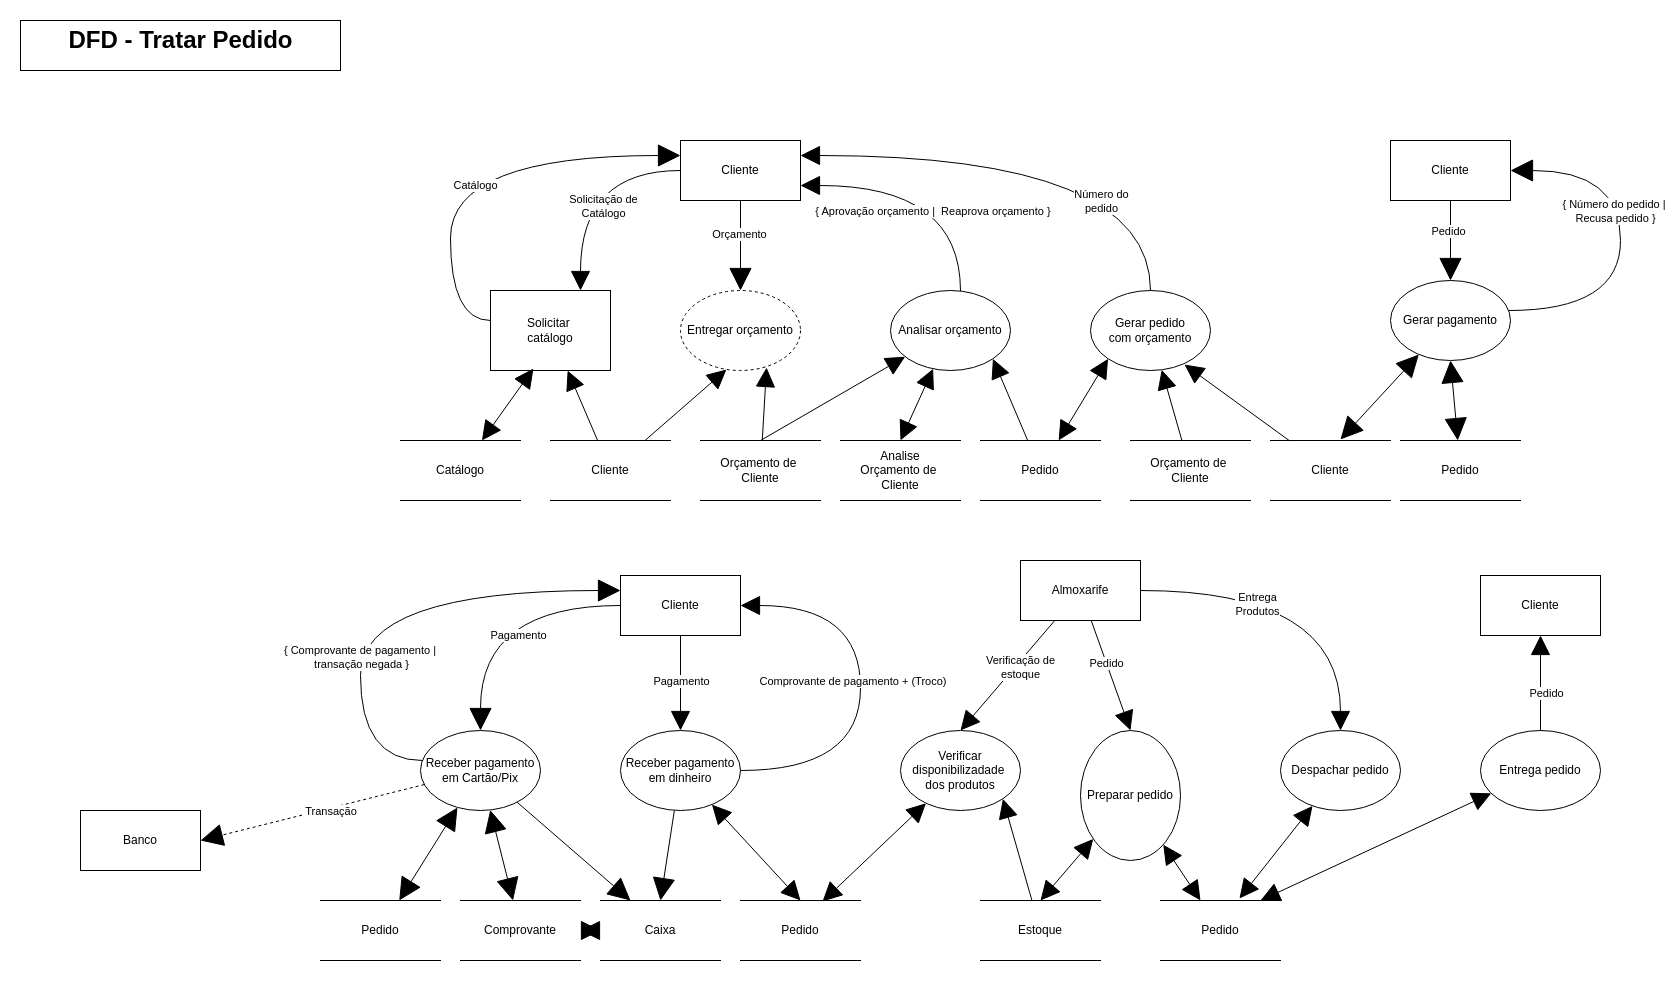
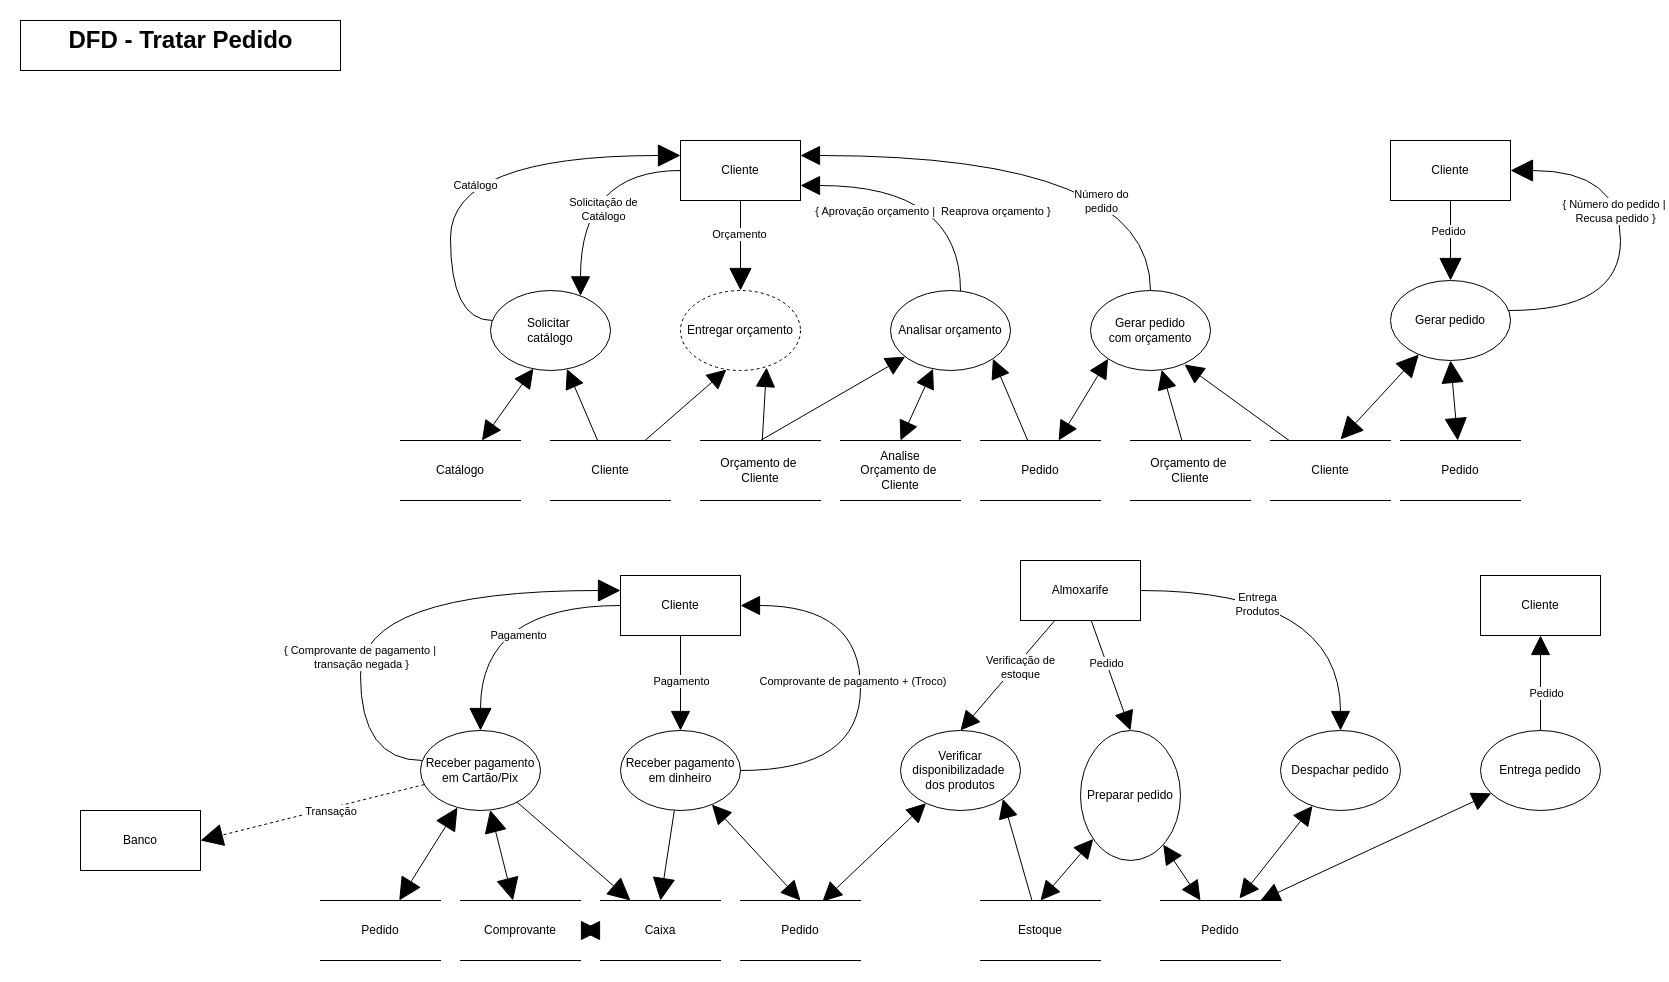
node "Gerar pagamento": label "Gerar pagamento" -> "Gerar pedido"
node "Solicitar catálogo": shape rectangle -> ellipse
